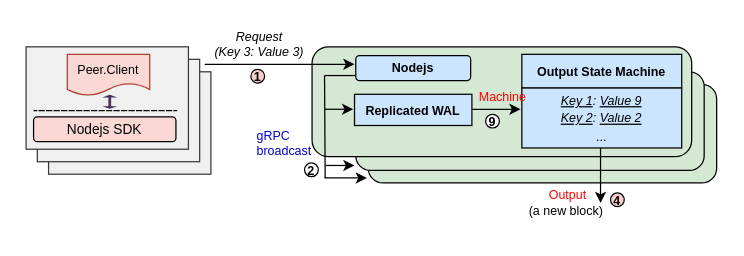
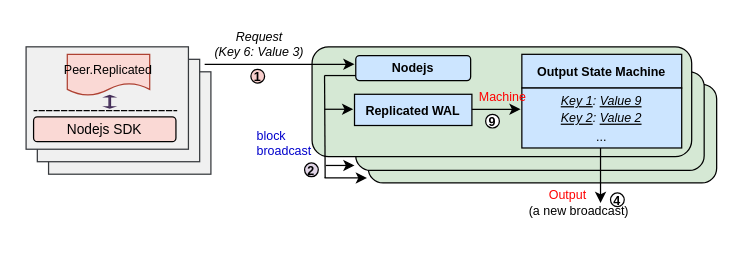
node "Request (Key 3: Value 3)": label "Request (Key 3: Value 3)" -> "Request (Key 6: Value 3)"
node "Peer.Client": label "Peer.Client" -> "Peer.Replicated"
node "gRPC broadcast": label "gRPC broadcast" -> "block broadcast"
node "2": fillcolor #ffffff -> #e1d5e7
node "4": fillcolor #f8cecc -> #ffffff
node "(a new block)": label "(a new block)" -> "(a new broadcast)"
